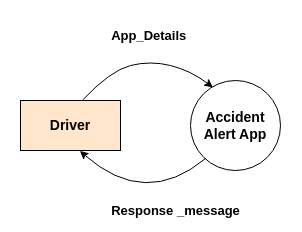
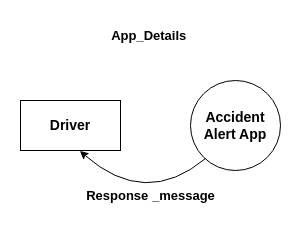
edge "Driver" -> "Accident Alert App": removed
node "Driver": fillcolor #ffe6cc -> #ffffff
node "Response _message": moved (176, 211) -> (151, 196)
